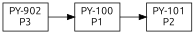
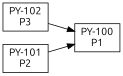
node "PY-902 P3": label "PY-902 P3" -> "PY-102 P3"
edge "PY-100 P1" -> "PY-101 P2": reversed
